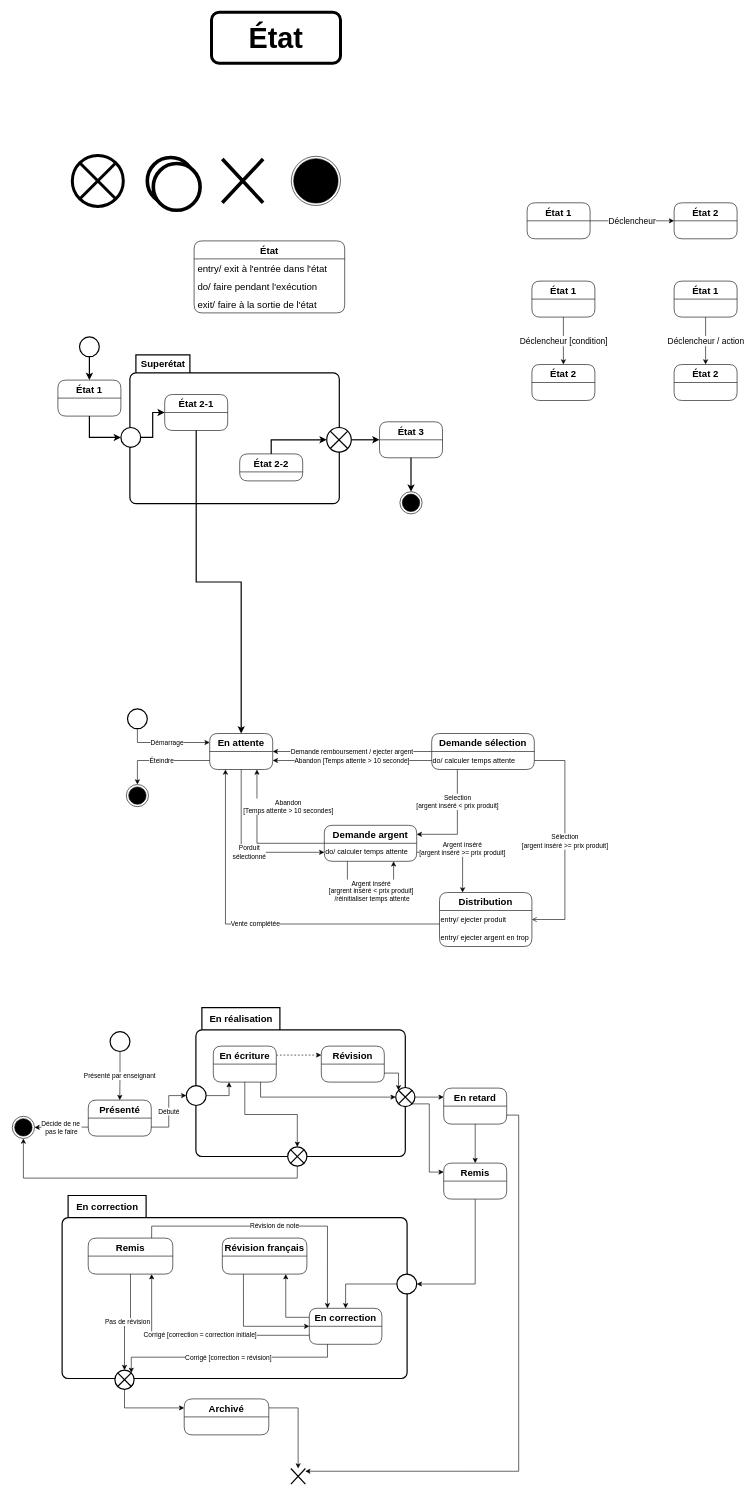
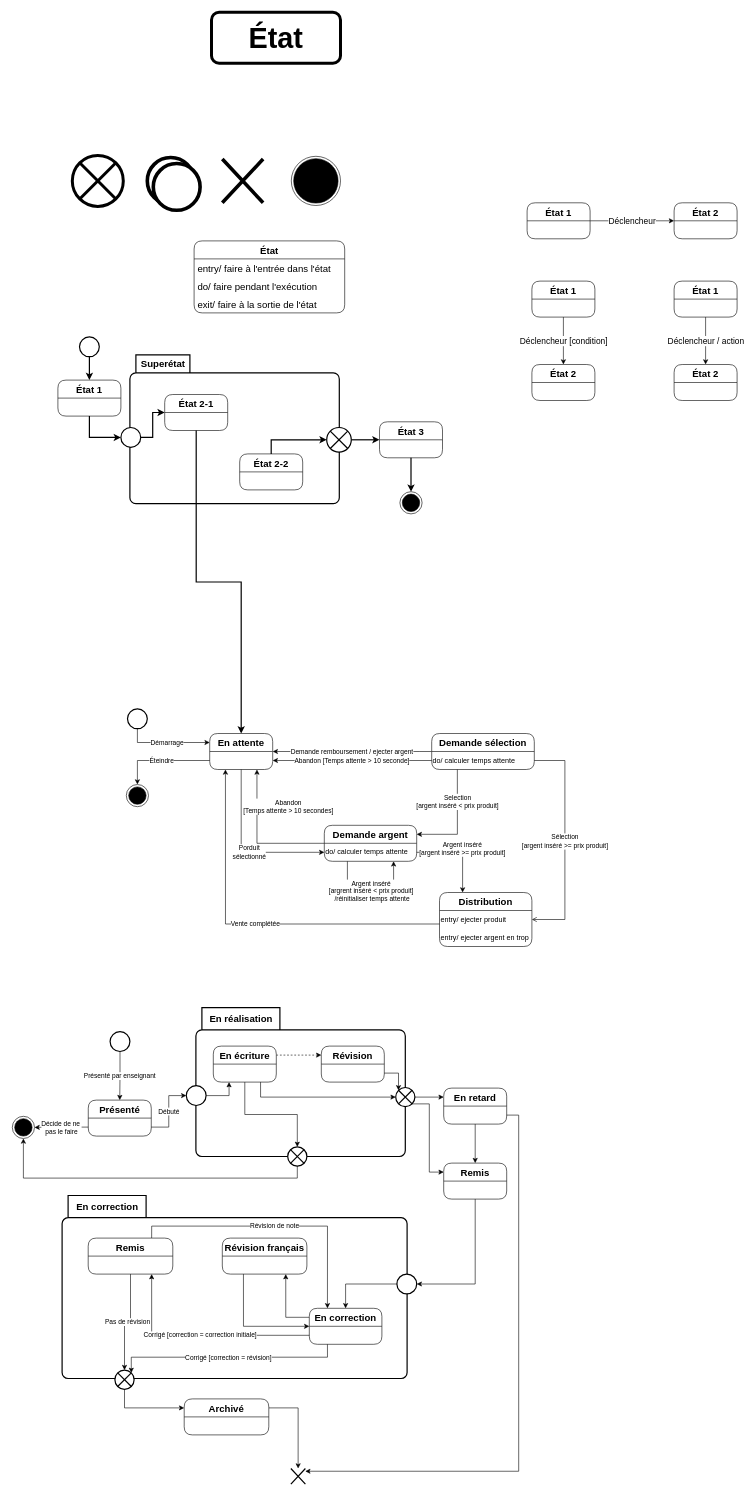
node "entry/ exit à l'entrée dans l'état": label "entry/ exit à l'entrée dans l'état" -> "entry/ faire à l'entrée dans l'état"
node "État 2-2": size 63x27 -> 63x36
